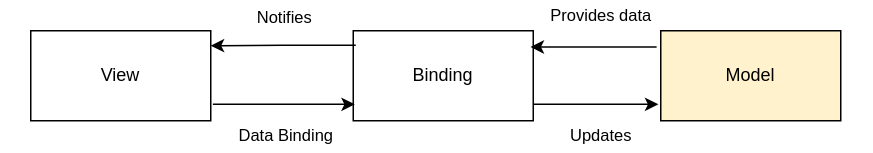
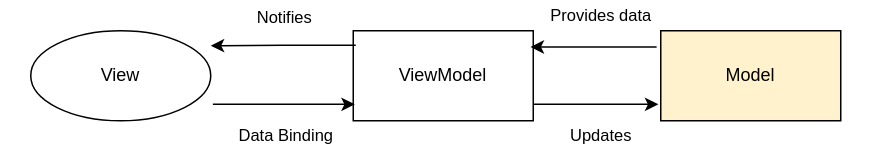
node "View": shape rectangle -> ellipse
node "Binding": label "Binding" -> "ViewModel"
